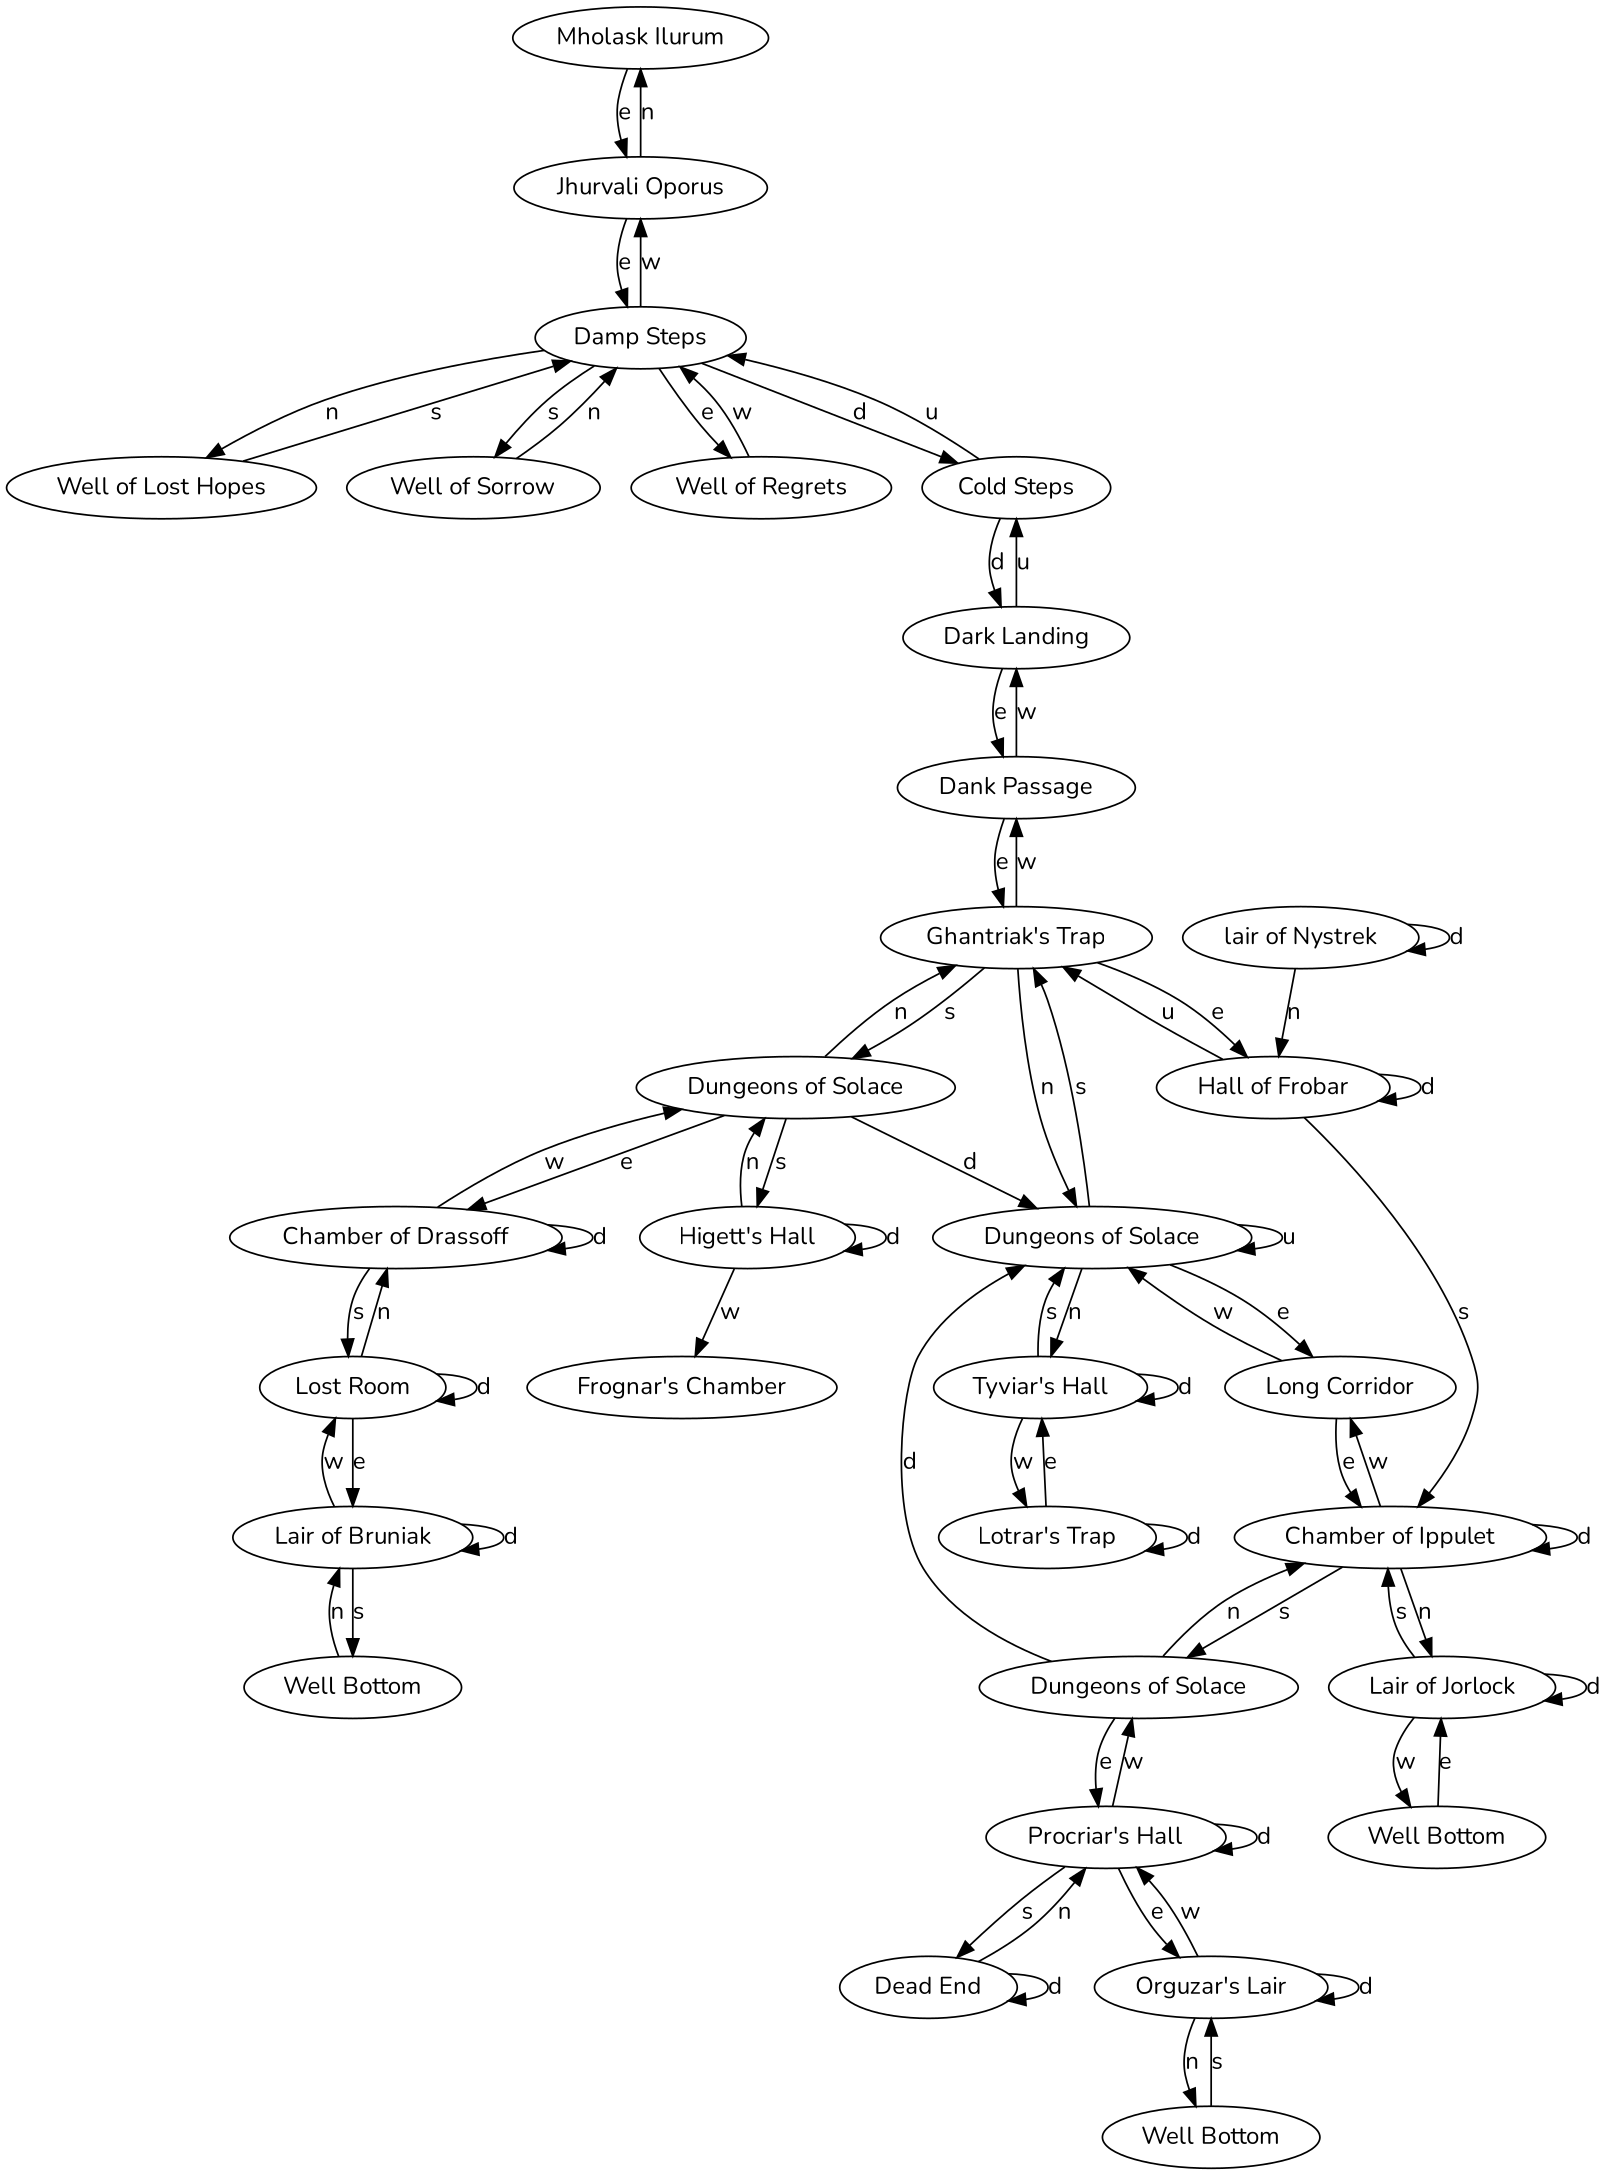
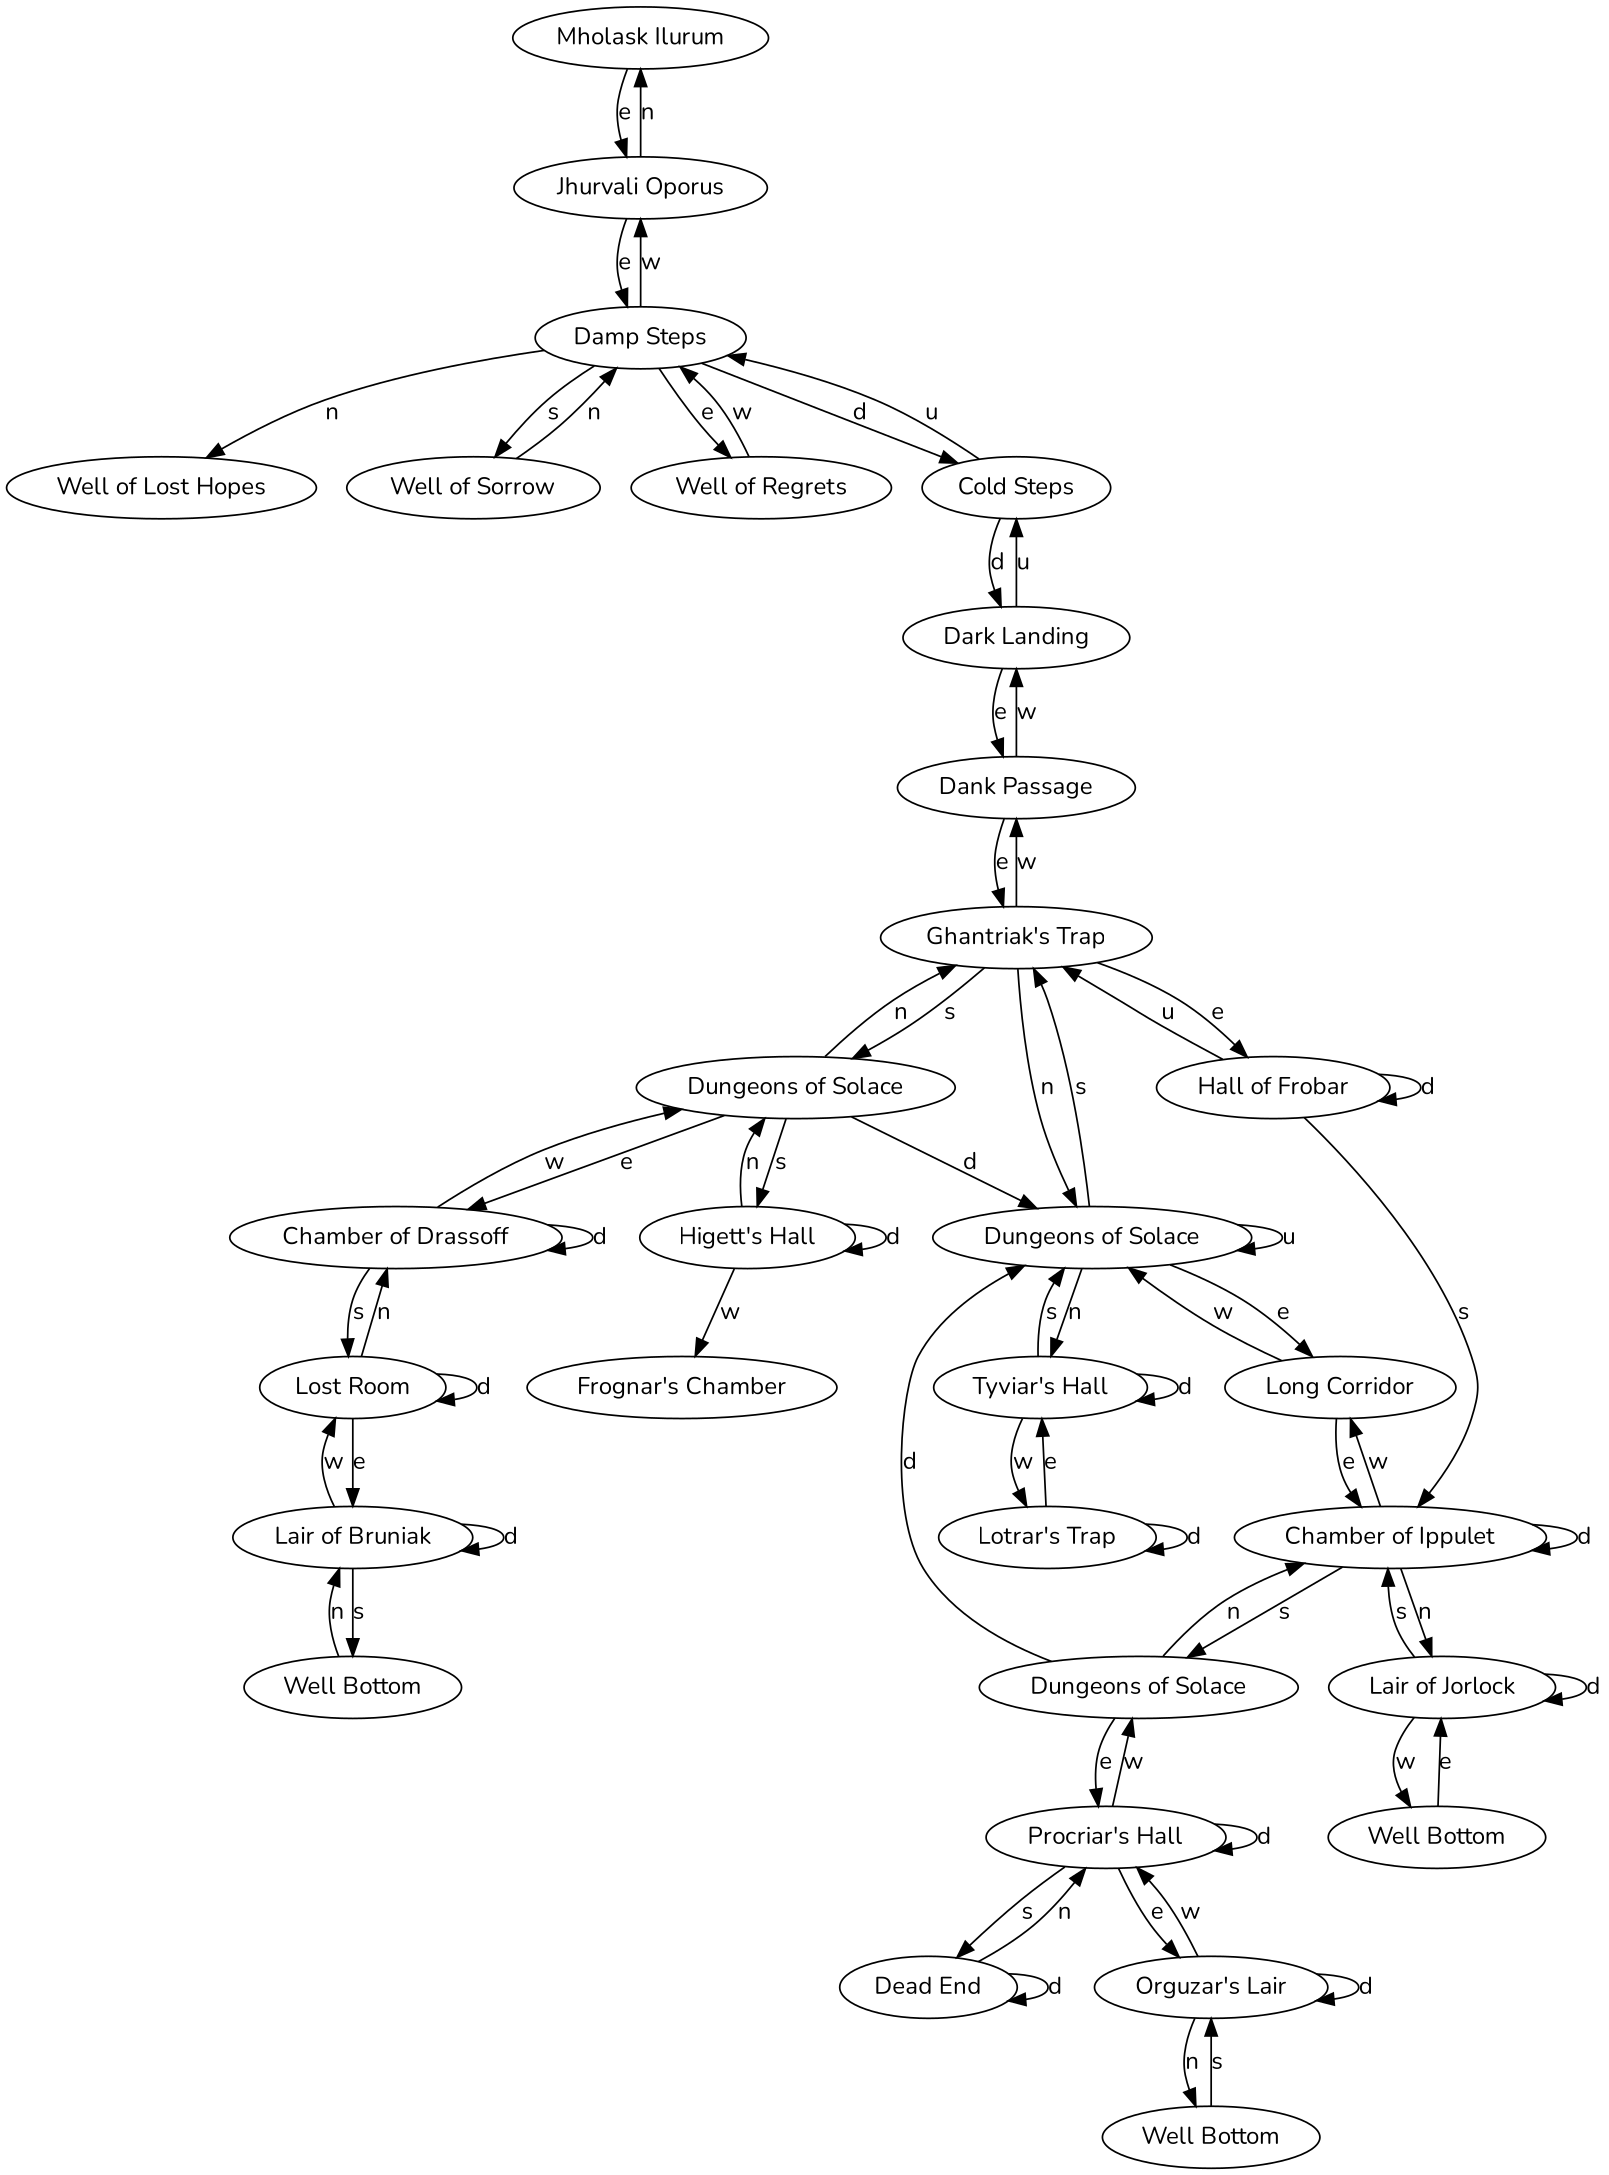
edge "Well of Lost Hopes" -> "Damp Steps": removed, label "s"
node "lair of Nystrek": removed
